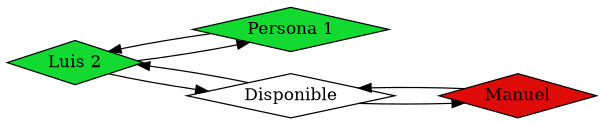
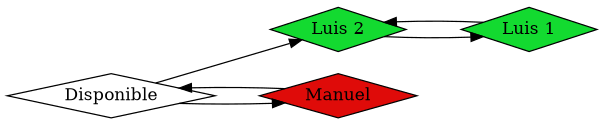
node "Persona 1": label "Persona 1" -> "Luis 1"
edge "Luis 2" -> "Disponible": removed
